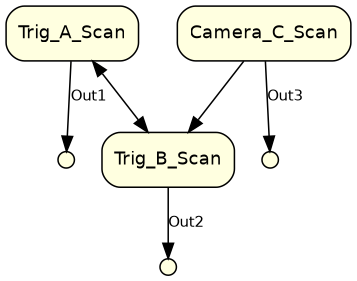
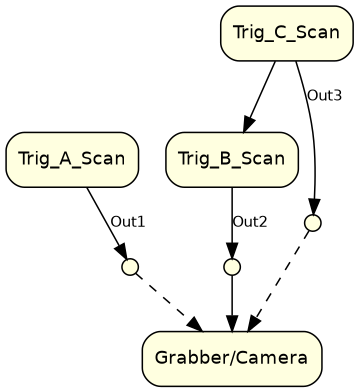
node "Camera_C_Scan": label "Camera_C_Scan" -> "Trig_C_Scan"
edge "Trig_A_Scan" -- "Trig_B_Scan": removed
node "Grabber/Camera": added
